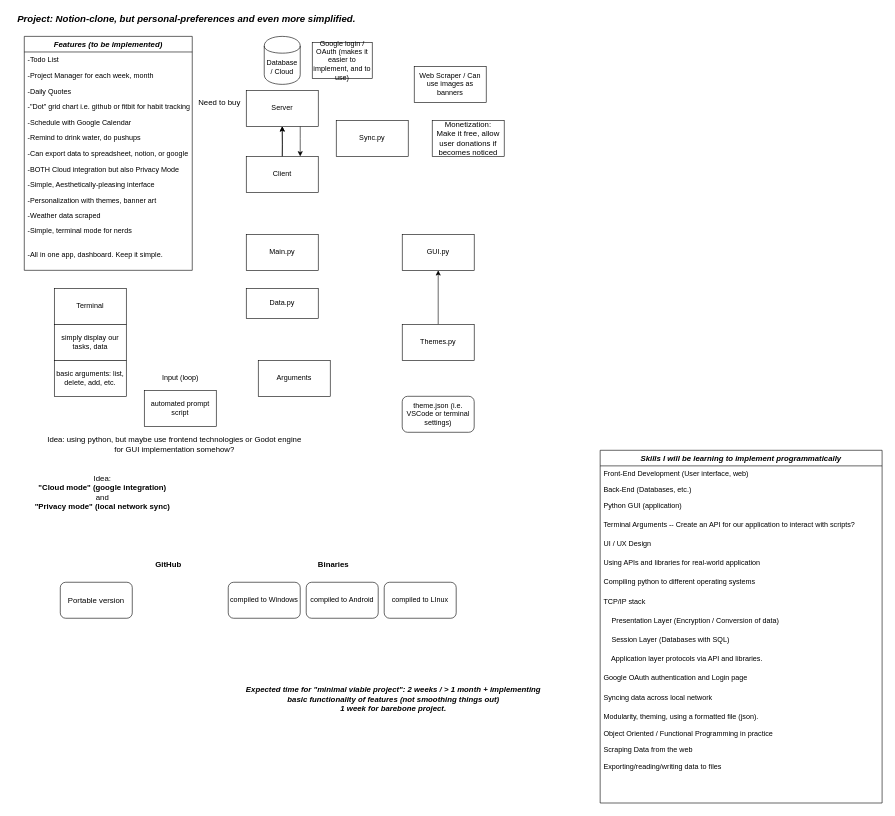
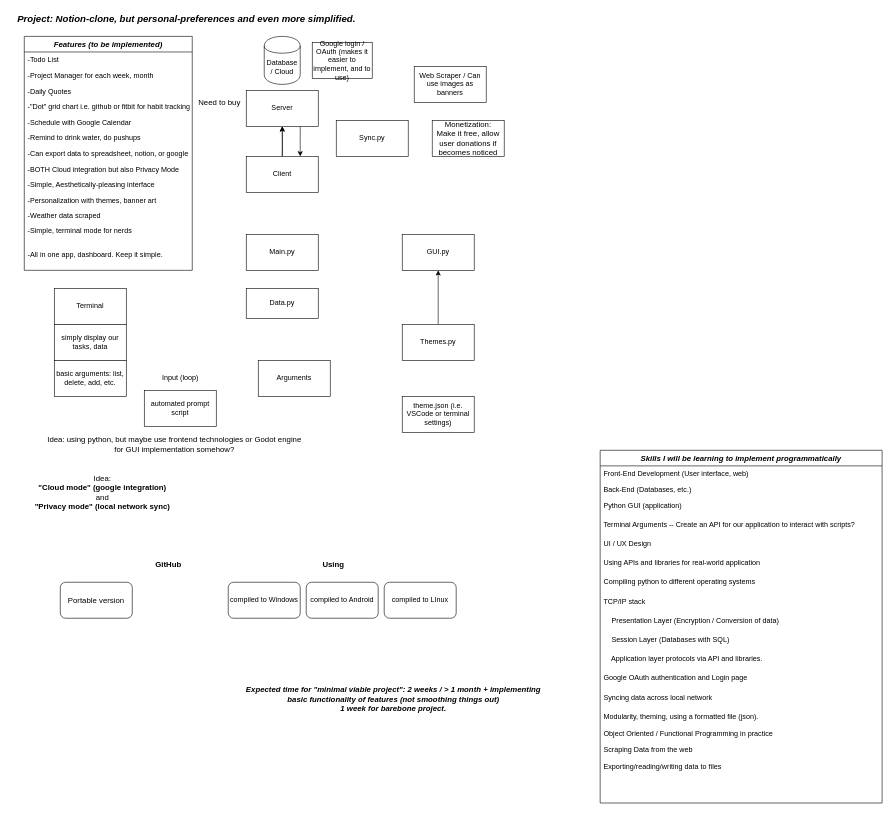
node "theme.json (i.e. VSCode or terminal settings)": shape rounded rectangle -> rectangle
node "Binaries": label "Binaries" -> "Using"
